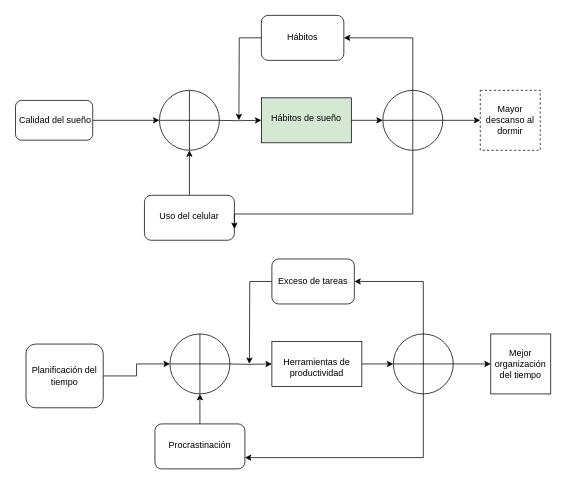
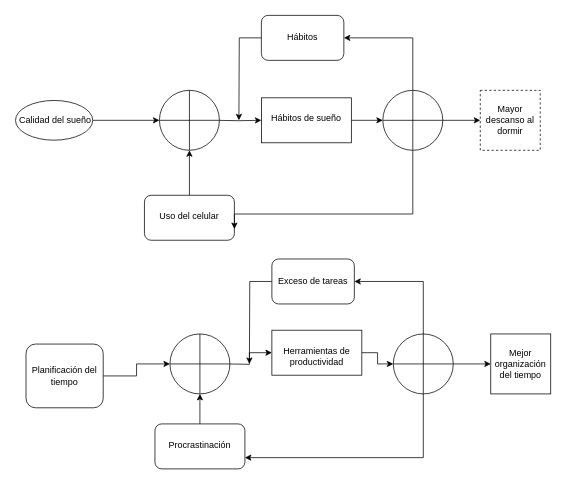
node "Calidad del sueño": shape rounded rectangle -> ellipse
node "Hábitos de sueño": fillcolor #d5e8d4 -> #ffffff
node "Herramientas de productividad": moved (317, 364) -> (317, 353)
